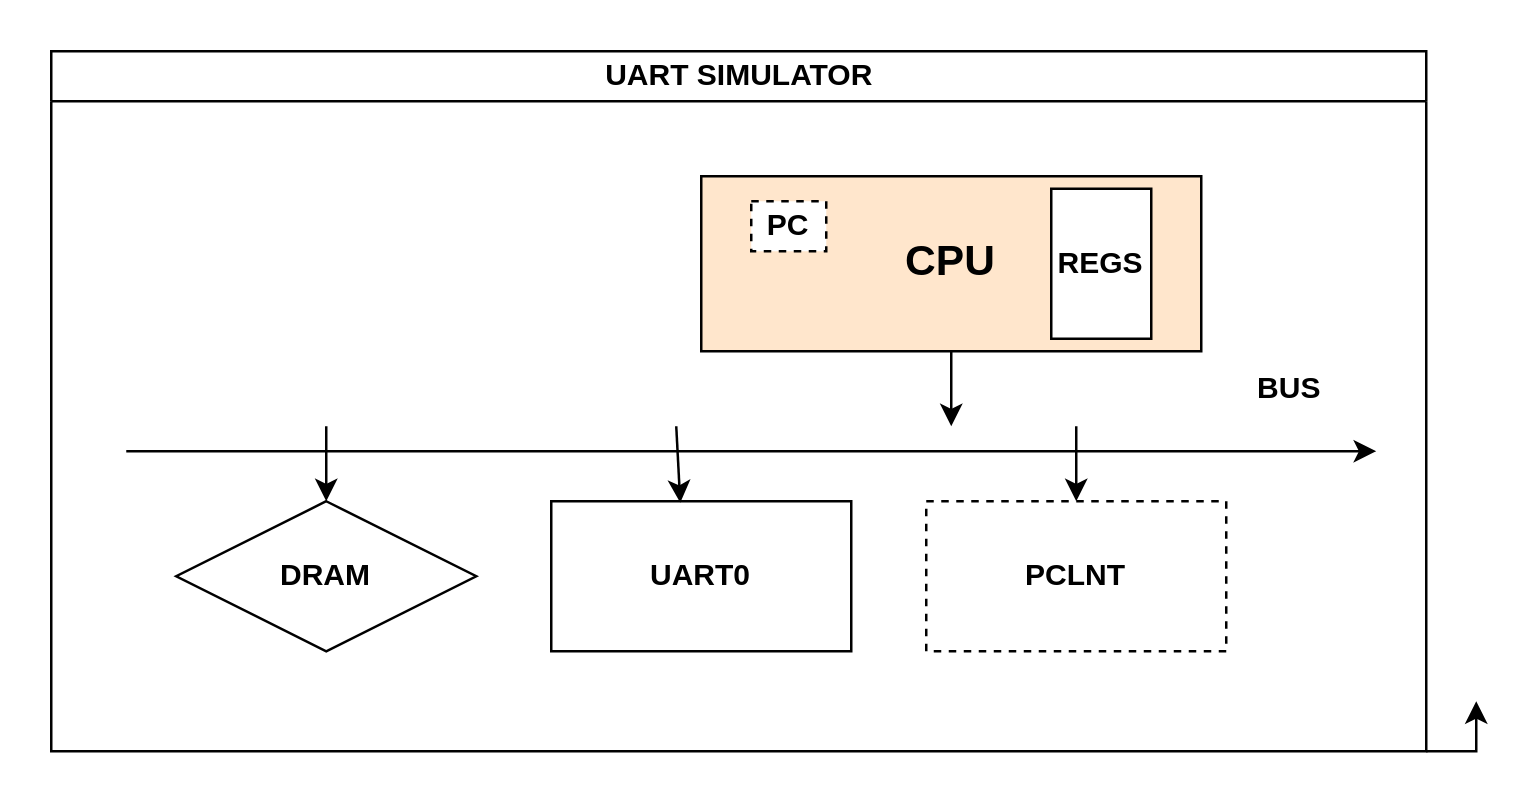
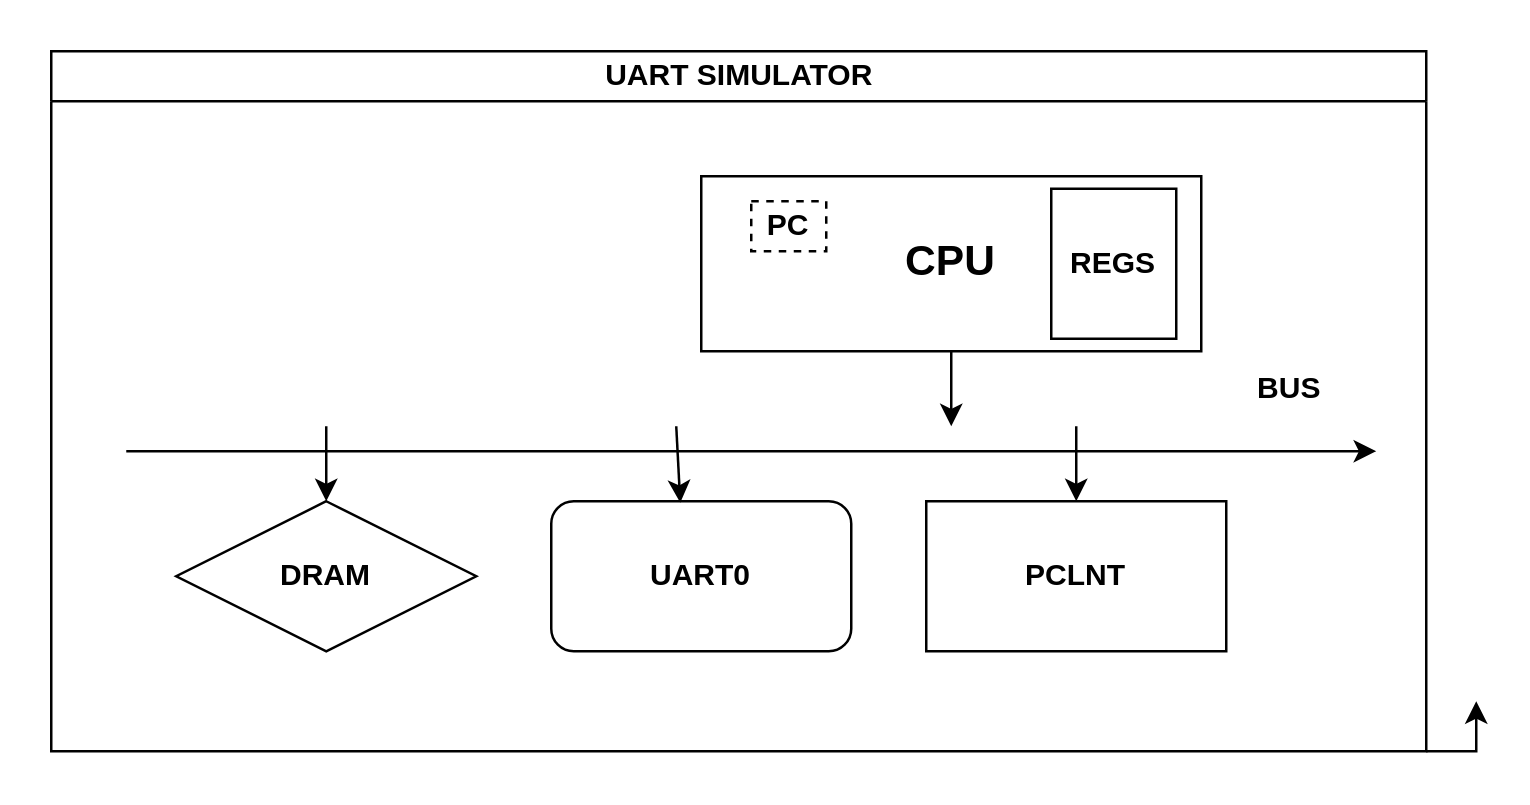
node "CPU": fillcolor #ffe6cc -> #ffffff
node "REGS": size 100x150 -> 125x150
node "UART0": shape rectangle -> rounded rectangle
node "PCLNT": style dashed -> solid
